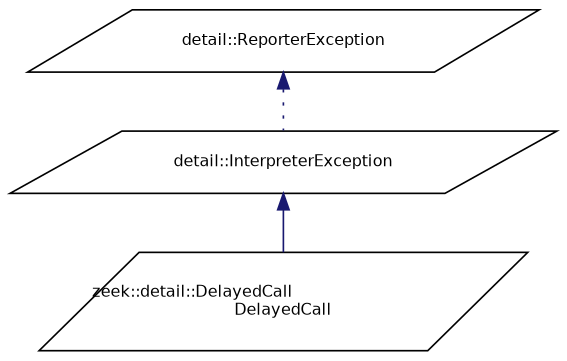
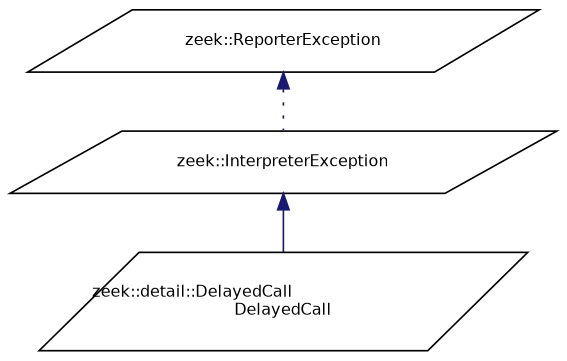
node "detail::ReporterException": label "detail::ReporterException" -> "zeek::ReporterException"
node "detail::InterpreterException": label "detail::InterpreterException" -> "zeek::InterpreterException"
